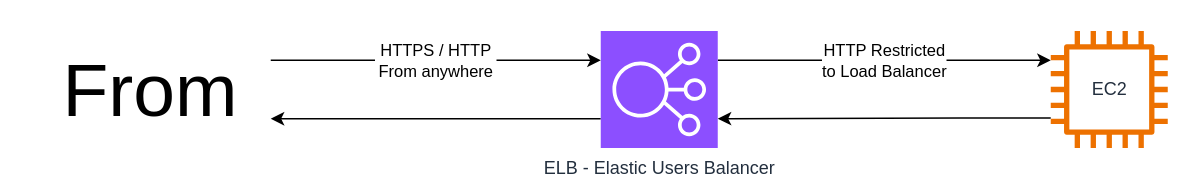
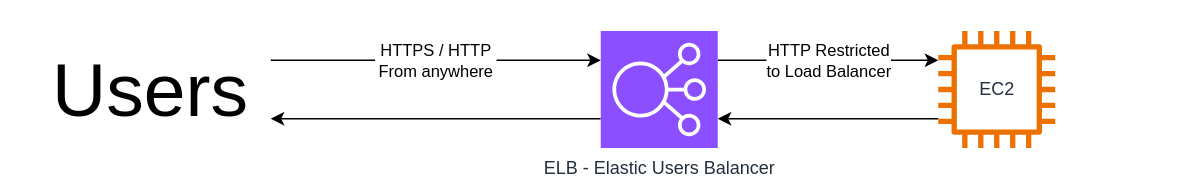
node "From": label "From" -> "Users"
node "EC2": moved (1109, 89) -> (997, 89)
